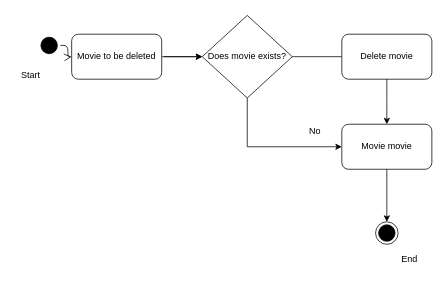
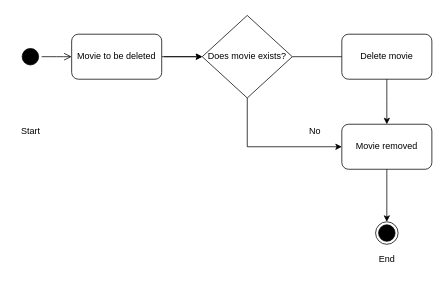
node "S": moved (49, 45) -> (30, 57)
node "Start": moved (30, 75) -> (30, 132)
node "Movie movie": label "Movie movie" -> "Movie removed"
node "End": moved (409, 259) -> (387, 259)
